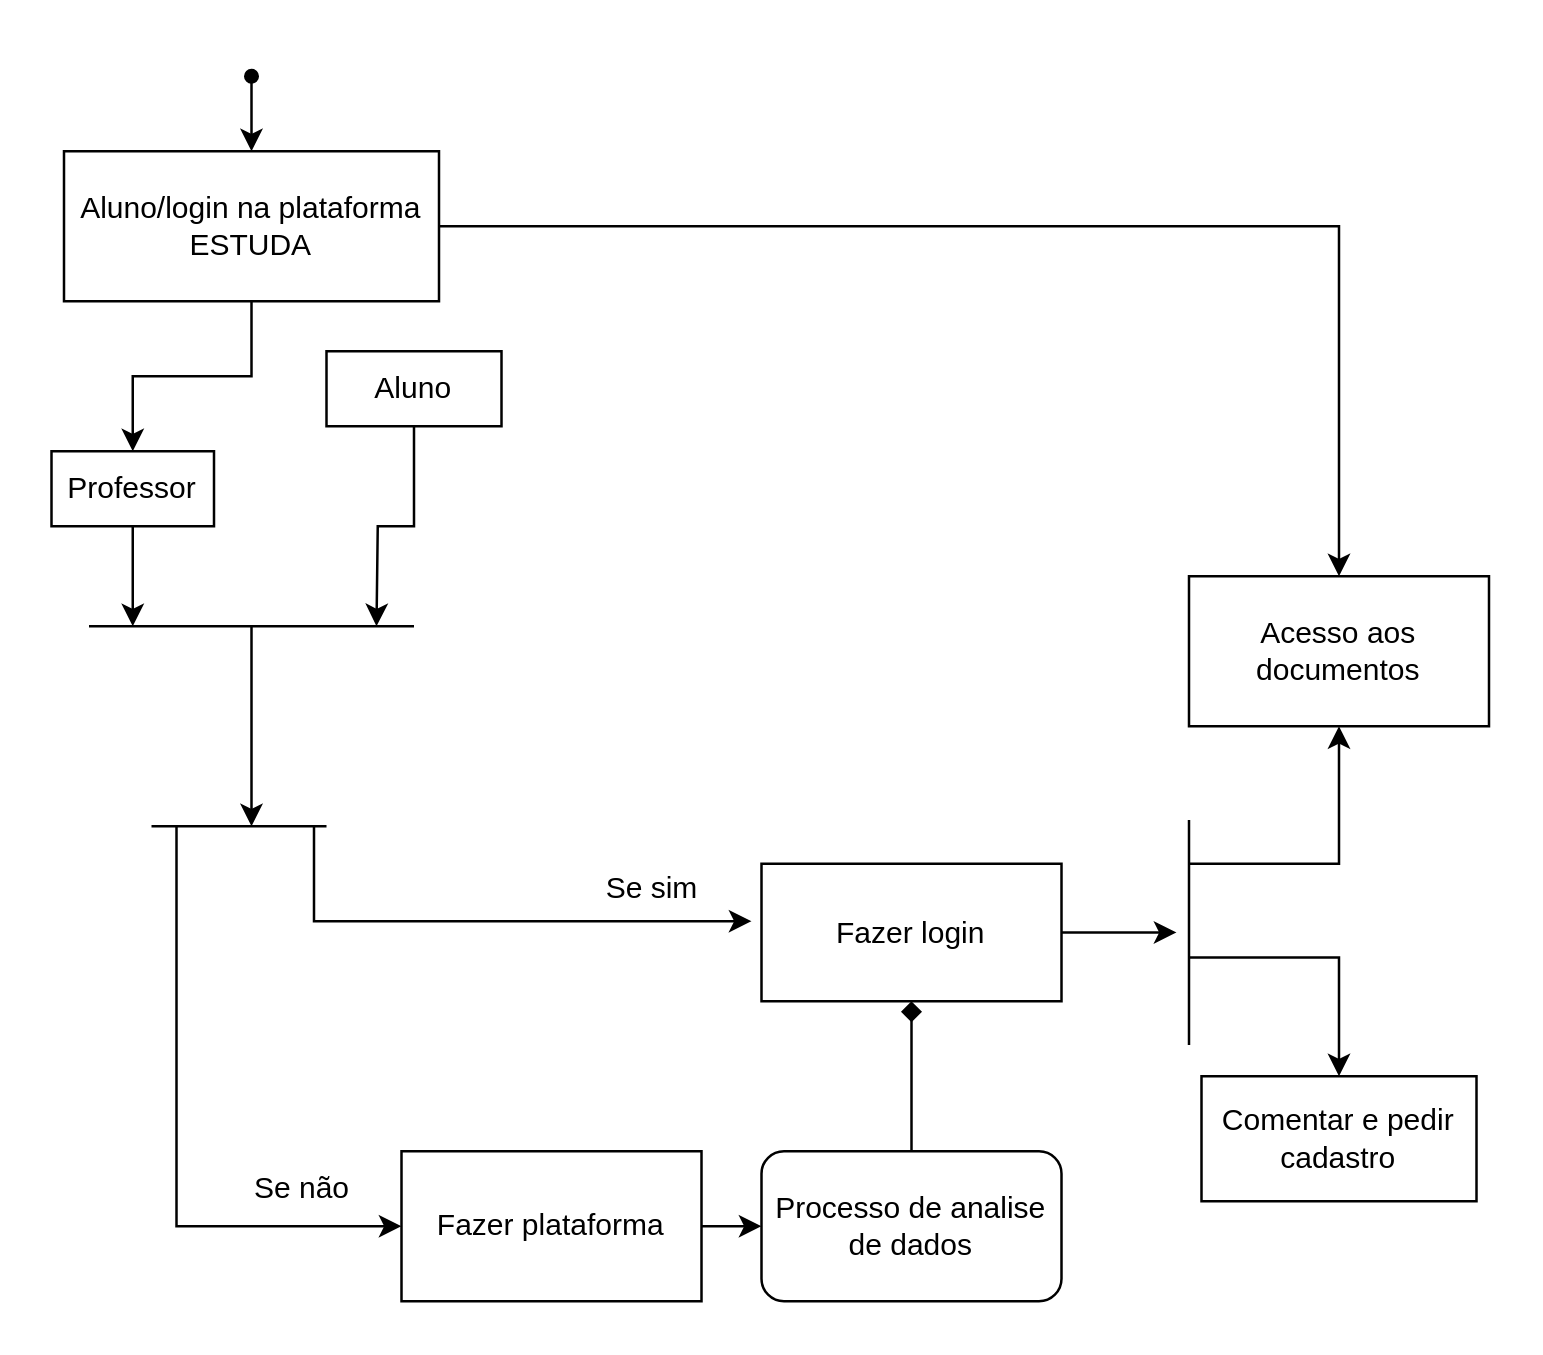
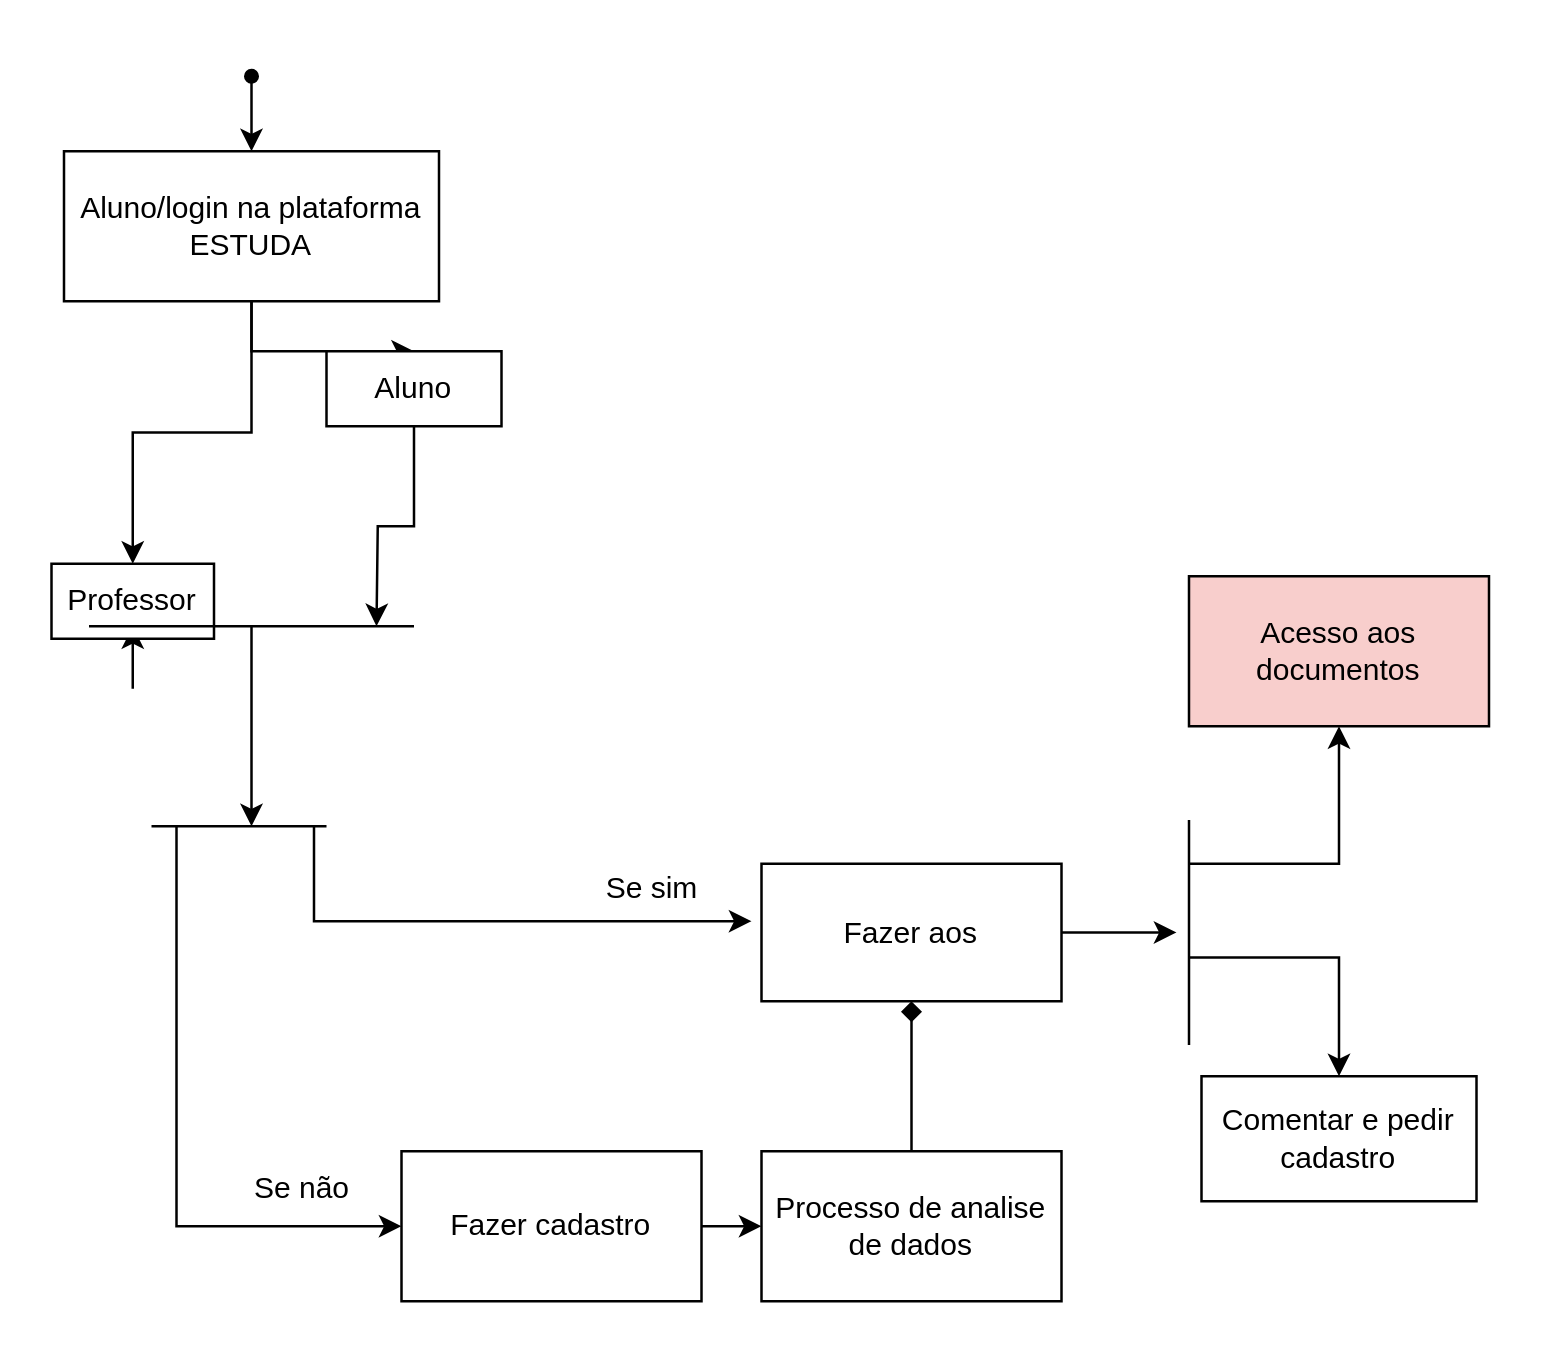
edge "Aluno/login na plataforma ESTUDA" -> "Acesso aos documentos": now "Aluno/login na plataforma ESTUDA" -> "Aluno"
node "Professor": moved (133, 489) -> (133, 601)
node "Acesso aos documentos": fillcolor #ffffff -> #f8cecc
node "Fazer login": label "Fazer login" -> "Fazer aos"
node "Fazer plataforma": label "Fazer plataforma" -> "Fazer cadastro"
node "Processo de analise de dados": shape rounded rectangle -> rectangle
